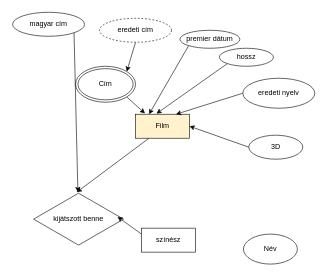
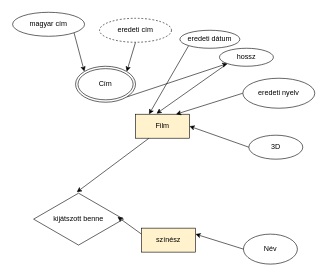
node "premier dátum": label "premier dátum" -> "eredeti dátum"
edge "magyar cím" -> "kijátszott benne": now "magyar cím" -> "Cím"
edge "Cím" -> "Film": now "Cím" -> "hossz"
node "színész": fillcolor #ffffff -> #fff2cc
edge "Név" -> "színész": added
